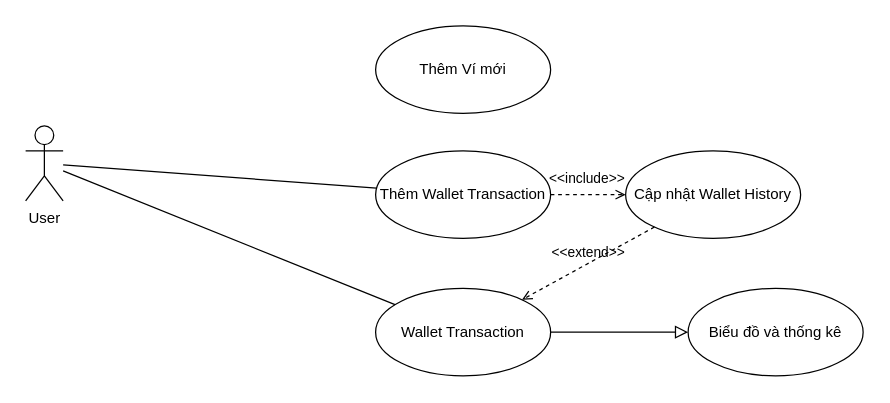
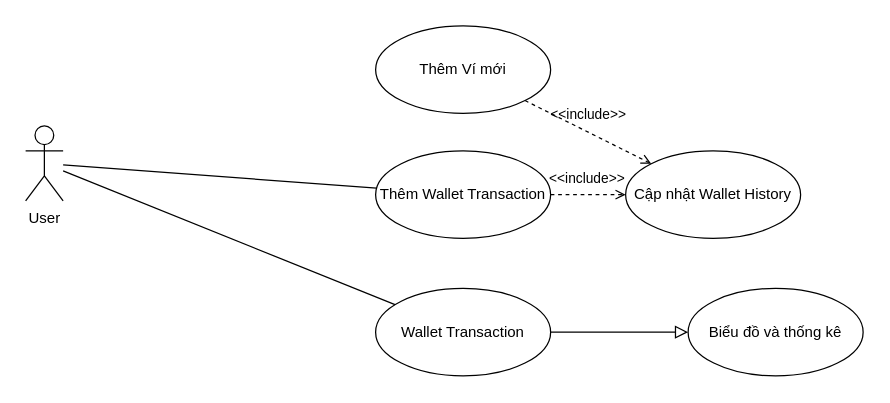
edge "Thêm Ví mới" -> "Cập nhật Wallet History": added, label "<<include>>"
edge "Cập nhật Wallet History" -> "Wallet Transaction": removed, label "<<extend>>"
